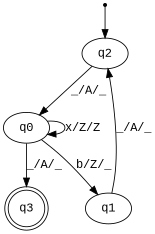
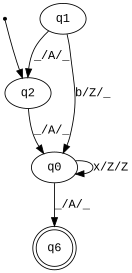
edge "q0" -> "q1": reversed
node "q3": label "q3" -> "q6"
